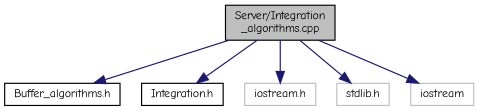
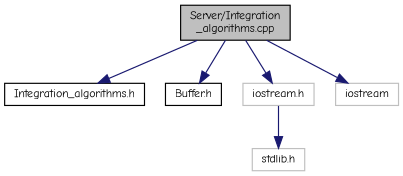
edge "Server/Integration _algorithms.cpp" -> "stdlib.h": now "iostream.h" -> "stdlib.h"
node "Buffer_algorithms.h": label "Buffer_algorithms.h" -> "Integration_algorithms.h"
node "Integration.h": label "Integration.h" -> "Buffer.h"
